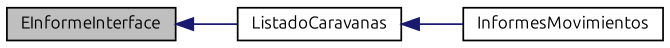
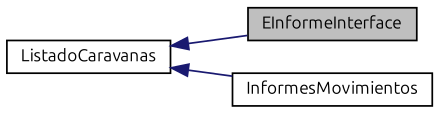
edge "ListadoCaravanas" -> "EInformeInterface": reversed
